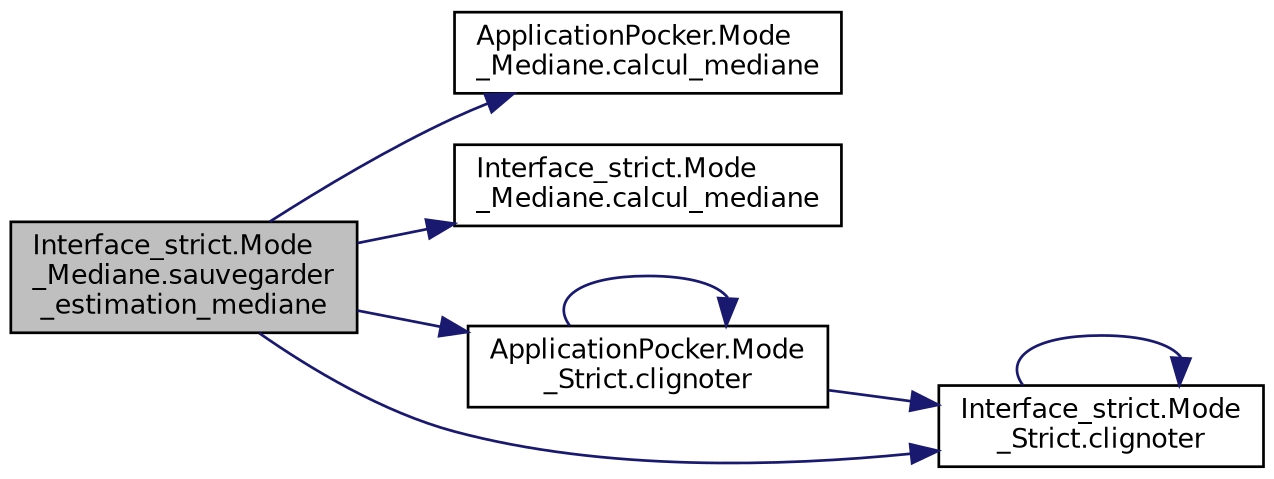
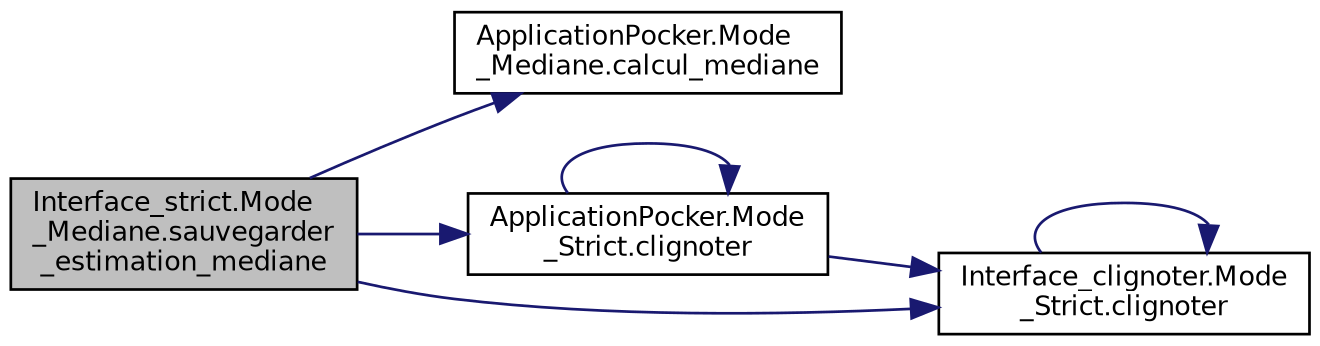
node "Interface_strict.Mode _Mediane.calcul_mediane": removed
node "Interface_strict.Mode _Strict.clignoter": label "Interface_strict.Mode _Strict.clignoter" -> "Interface_clignoter.Mode _Strict.clignoter"
